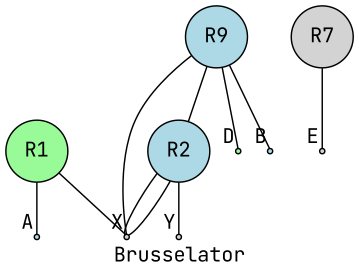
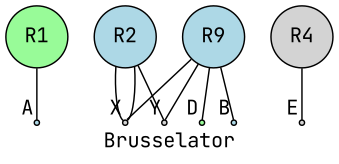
node "R7": label "R7" -> "R4"
edge "R9" -- "R2": now "R9" -- "Y"
edge "R1" -- "X": removed
